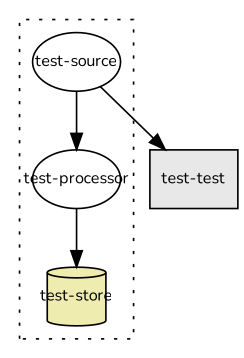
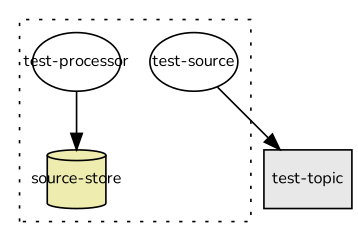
edge "test-source" -> "test-processor": removed
node "test-test": label "test-test" -> "test-topic"
node "test-store": label "test-store" -> "source-store"
